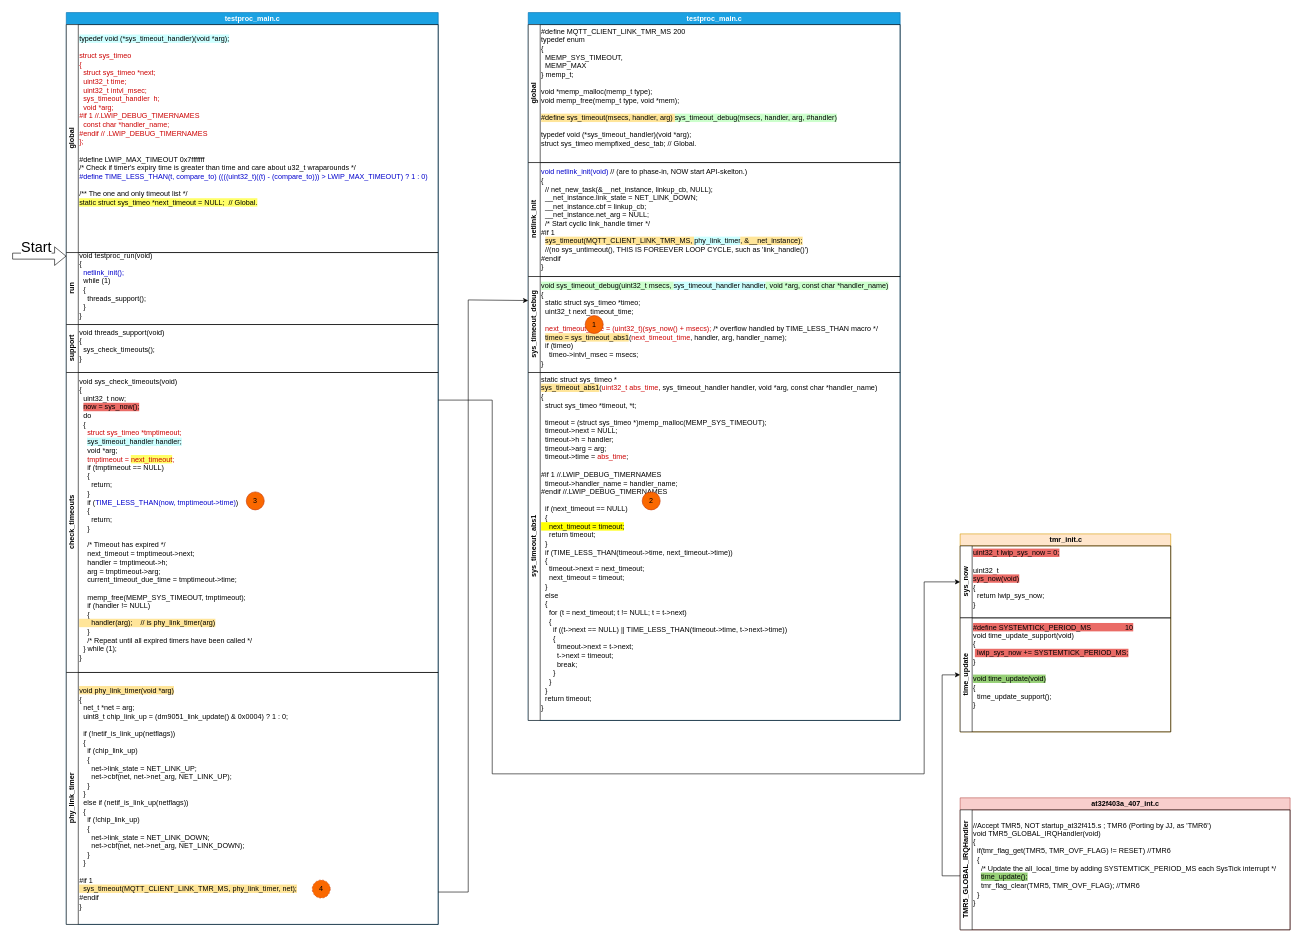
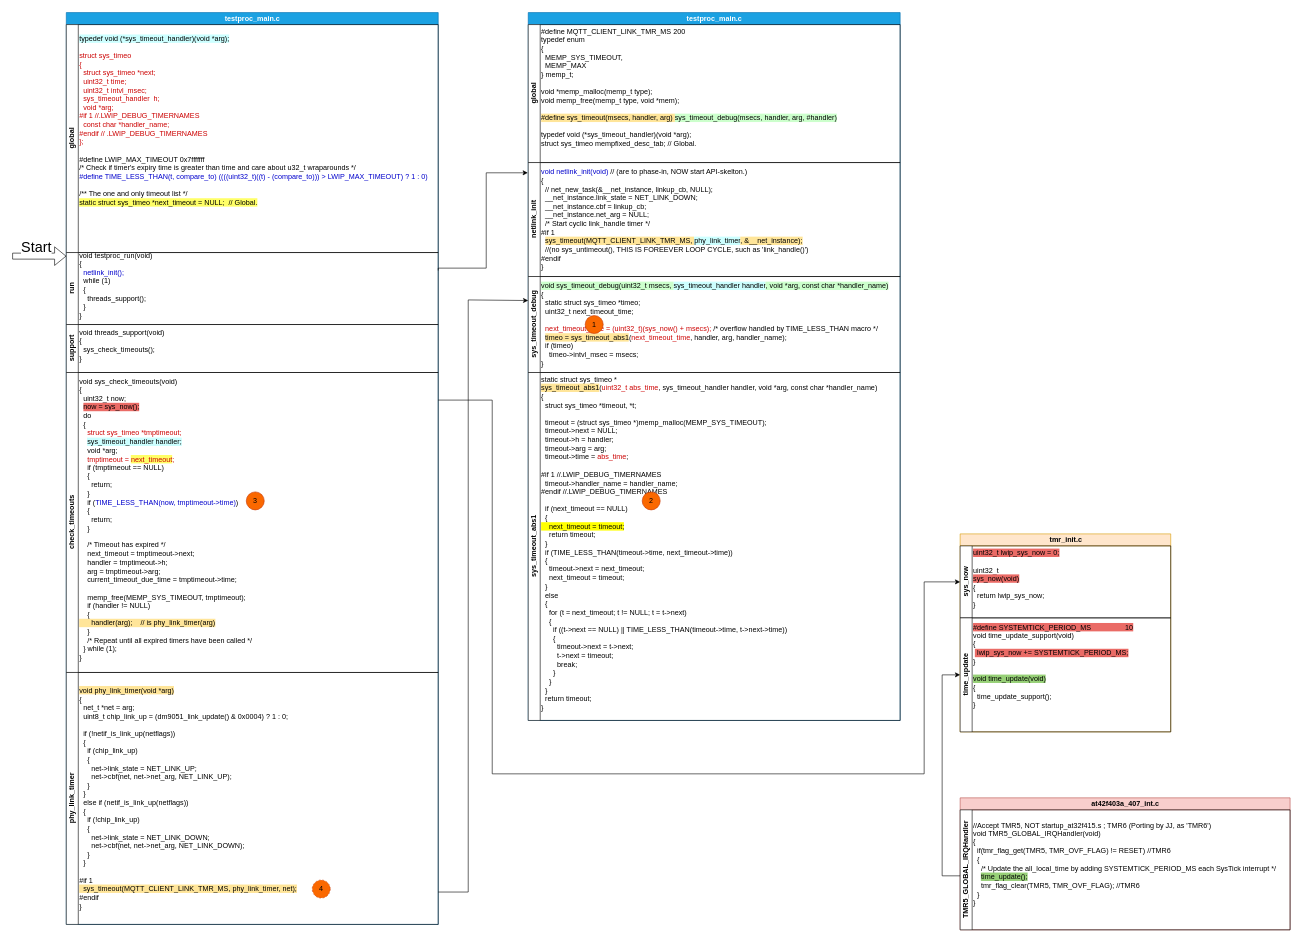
edge "run" -> "netlink_init": added
node "at32f403a_407_int.c": label "at32f403a_407_int.c" -> "at42f403a_407_int.c"
